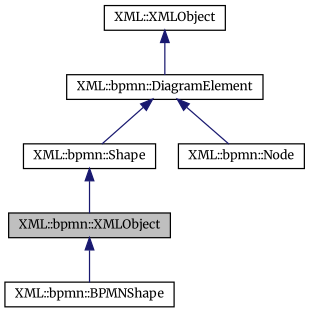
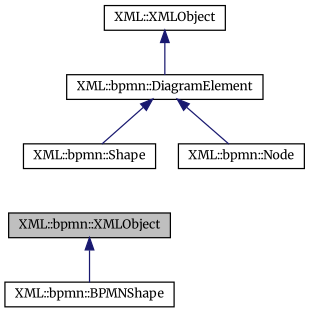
edge "XML::bpmn::XMLObject" -> "XML::bpmn::Shape": removed
